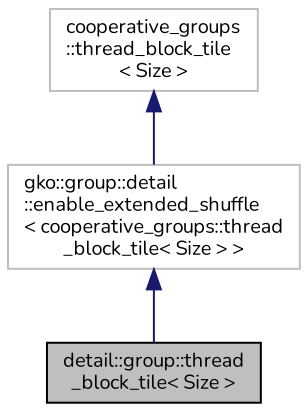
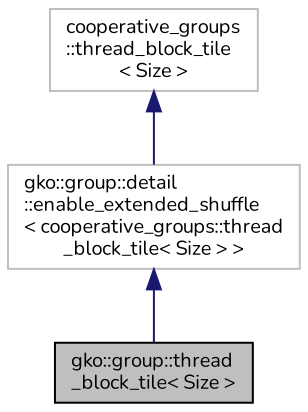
node "detail::group::thread _block_tile< Size >": label "detail::group::thread _block_tile< Size >" -> "gko::group::thread _block_tile< Size >"
